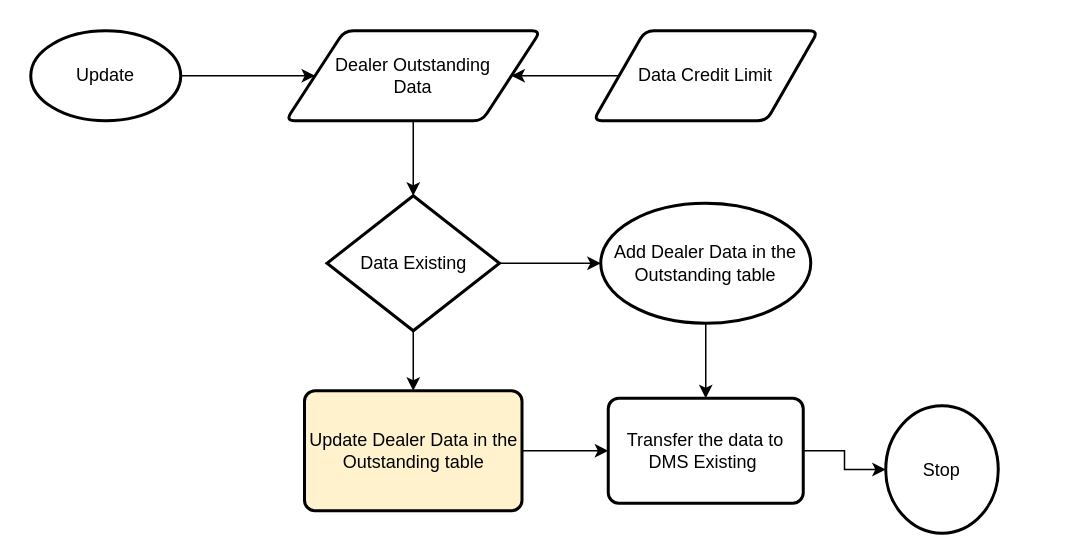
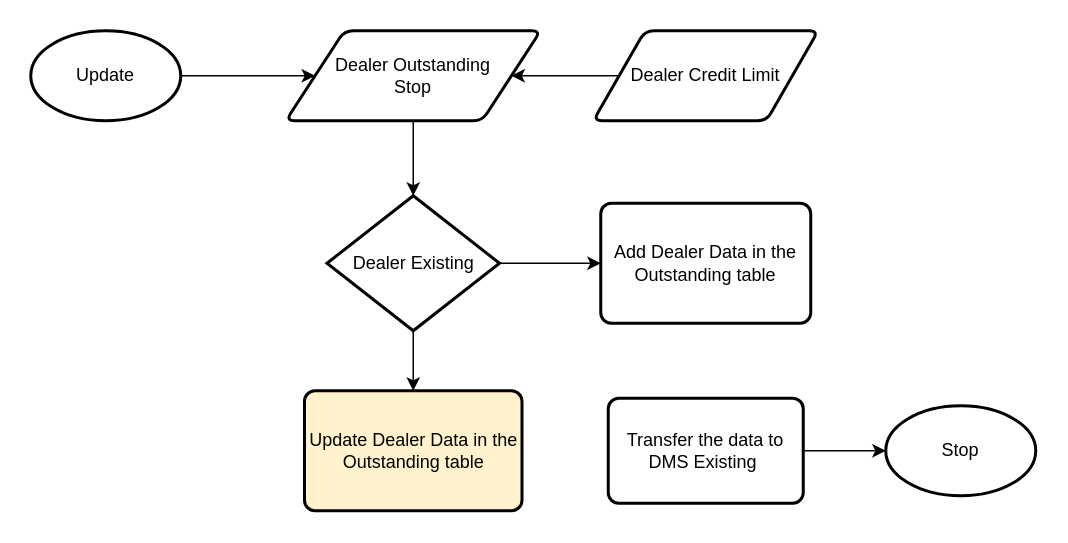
node "Dealer Outstanding Data": label "Dealer Outstanding Data" -> "Dealer Outstanding Stop"
node "Data Credit Limit": label "Data Credit Limit" -> "Dealer Credit Limit"
node "Data Existing": label "Data Existing" -> "Dealer Existing"
node "Add Dealer Data in the Outstanding table": shape ellipse -> rounded rectangle
edge "Add Dealer Data in the Outstanding table" -> "Transfer the data to DMS Existing": removed
edge "Update Dealer Data in the Outstanding table" -> "Transfer the data to DMS Existing": removed
node "Stop": size 113x128 -> 150x90
